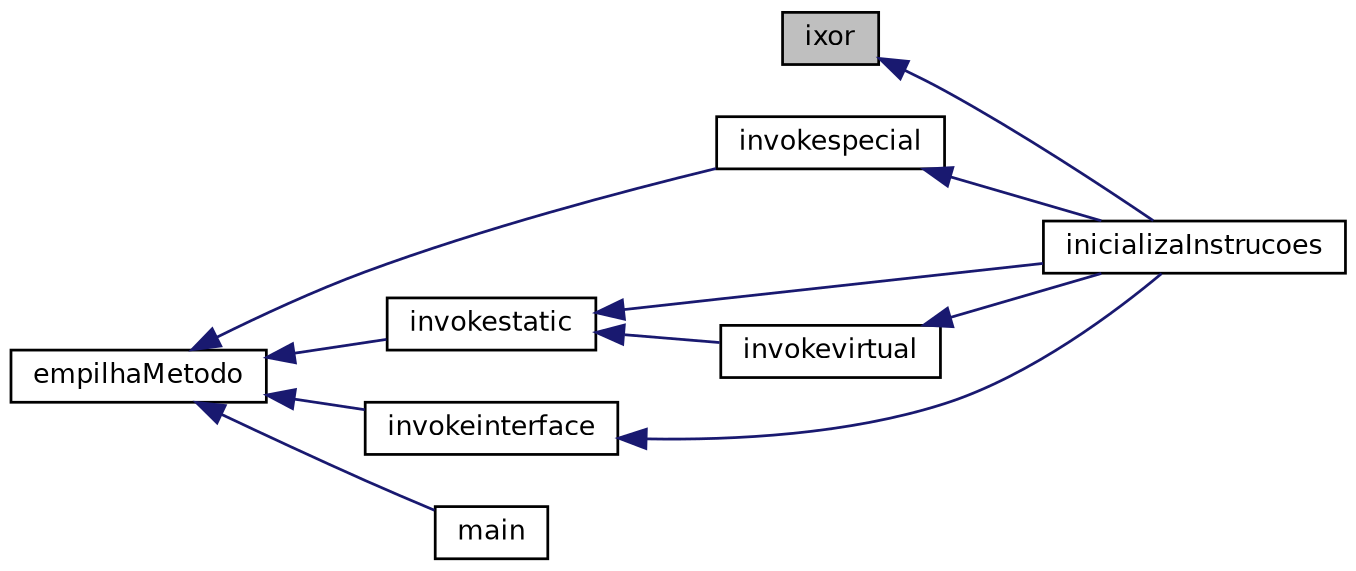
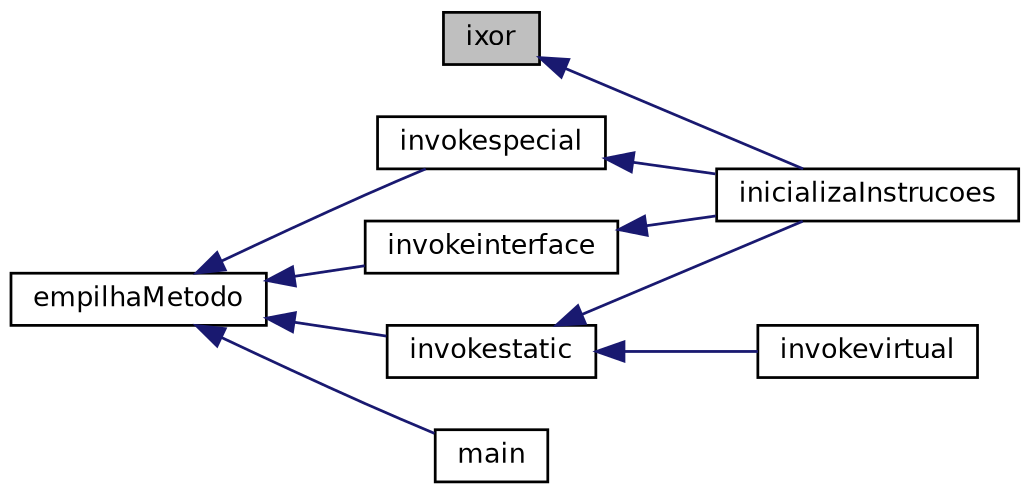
edge "inicializaInstrucoes" -> "invokevirtual": removed
